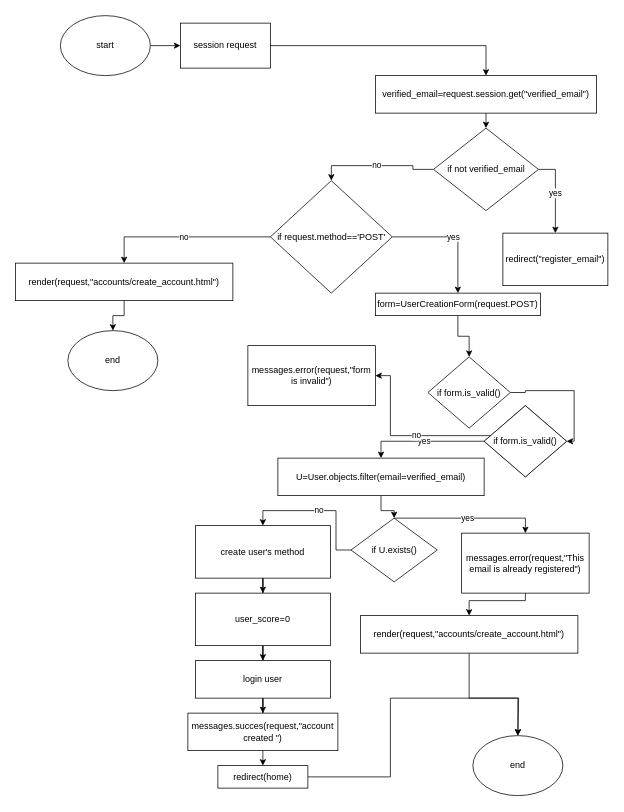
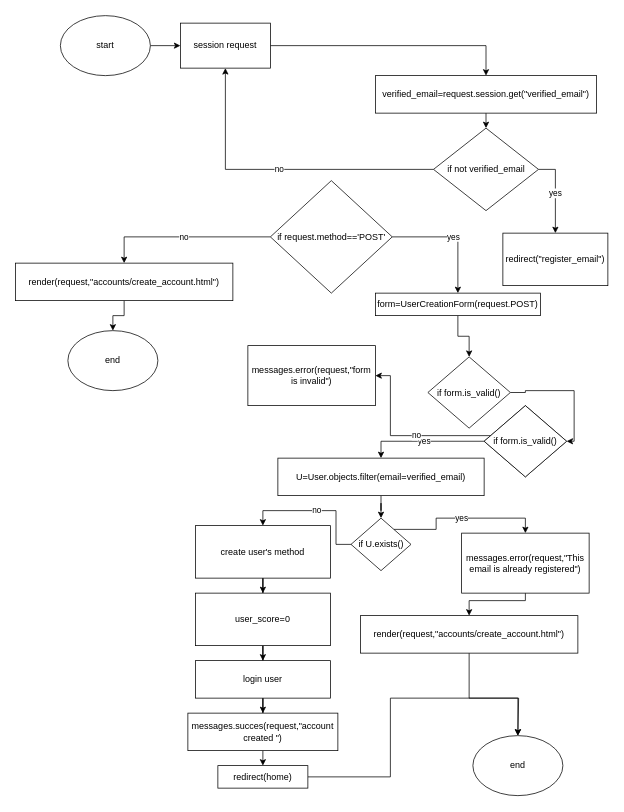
edge "if not verified_email" -> "if request.method=='POST'": now "if not verified_email" -> "session request"
node "if U.exists()": size 86x64 -> 60x53
